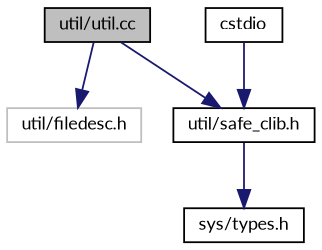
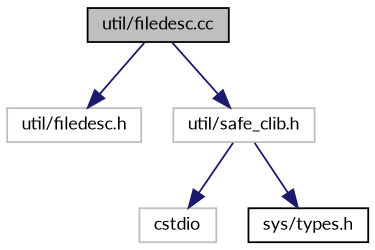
node "util/util.cc": label "util/util.cc" -> "util/filedesc.cc"
node "cstdio": color black -> grey75
edge "cstdio" -> "util/safe_clib.h": reversed
node "util/safe_clib.h": color black -> grey75
